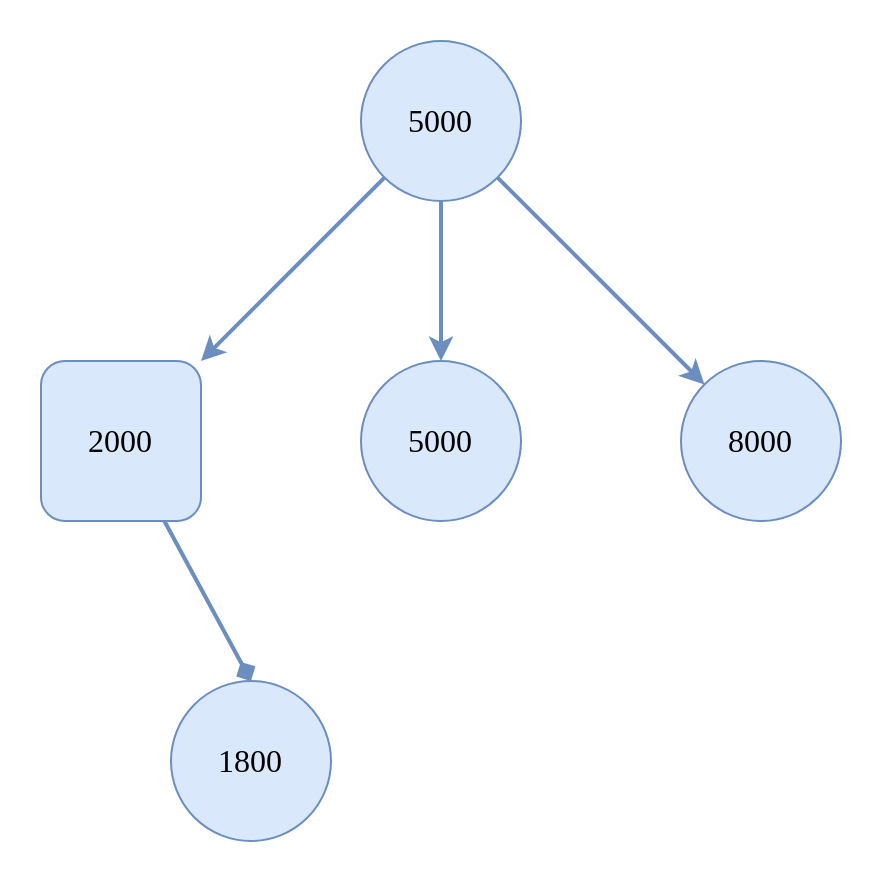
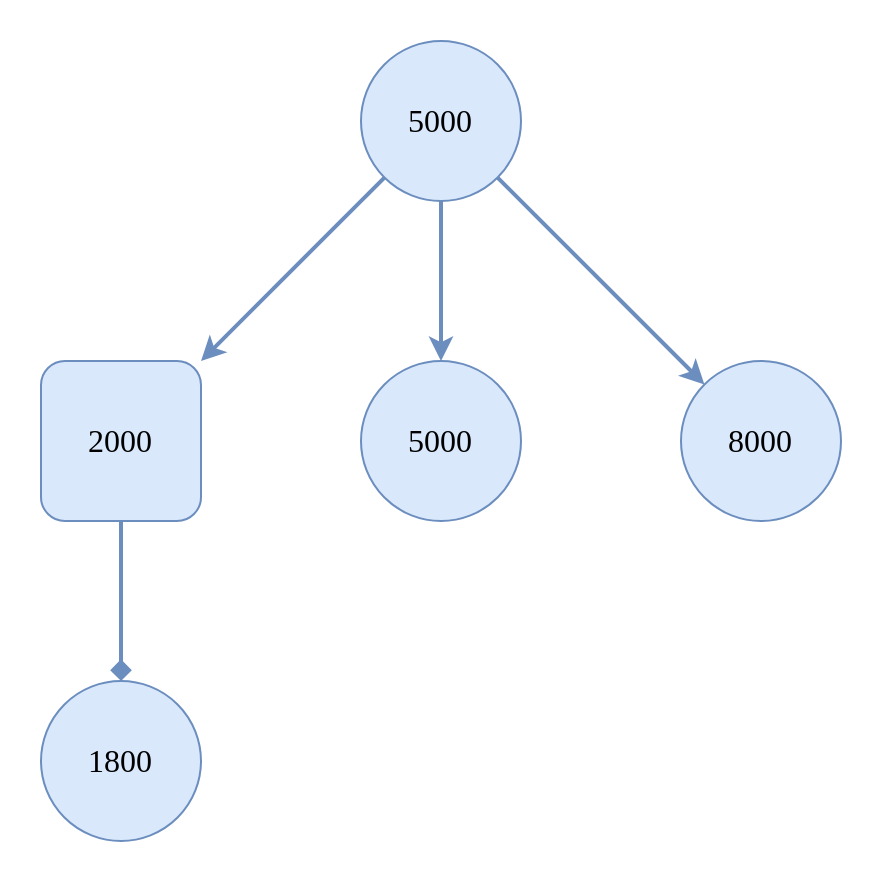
node "1800": moved (251, 761) -> (121, 761)
